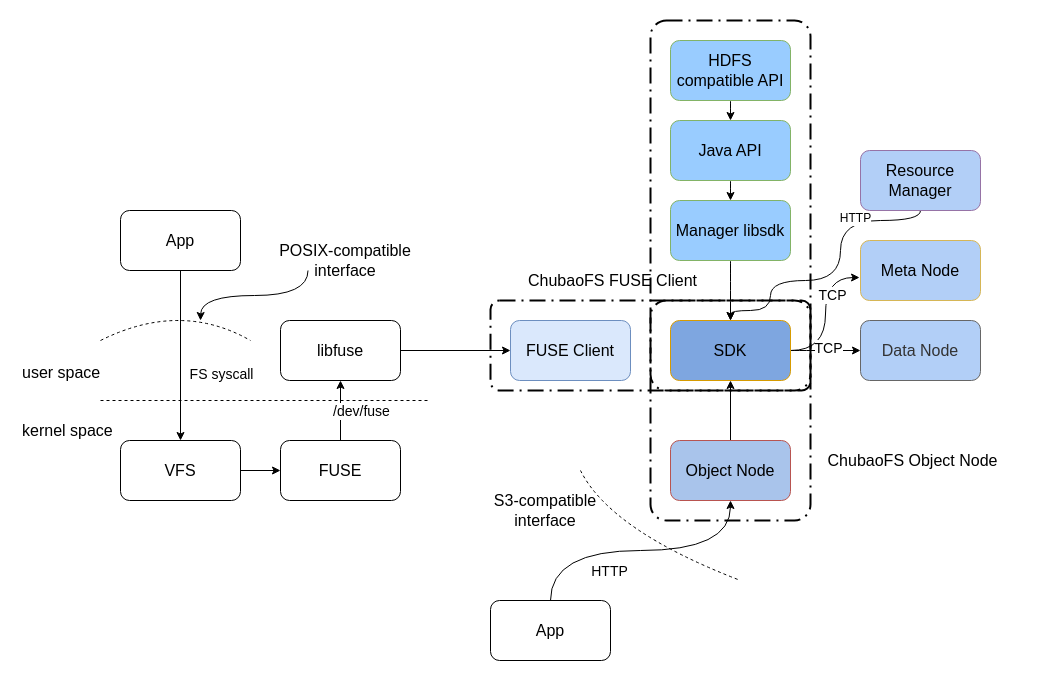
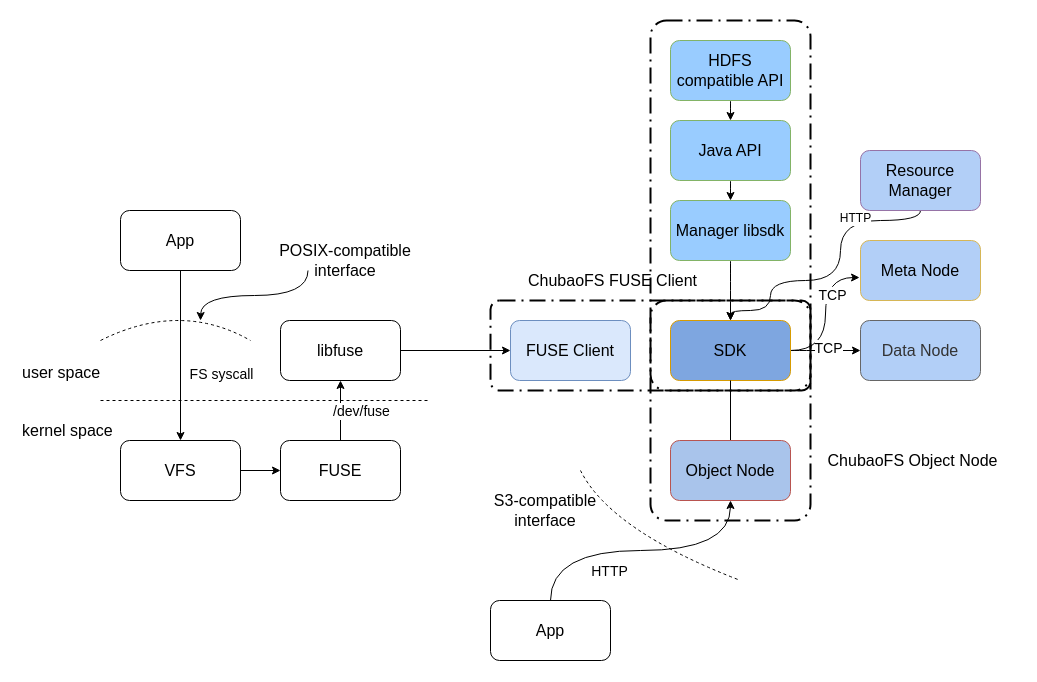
edge "Object Node" -> "SDK": arrowhead classic -> none
